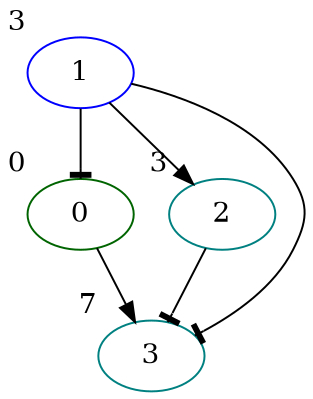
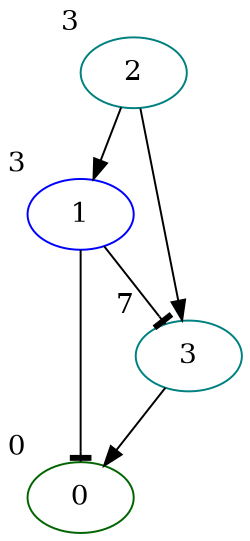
edge "1 3" -> "2 3": reversed
edge "0 0" -> "3 7": reversed
edge "2 3" -> "3 7": arrowhead tee -> normal
